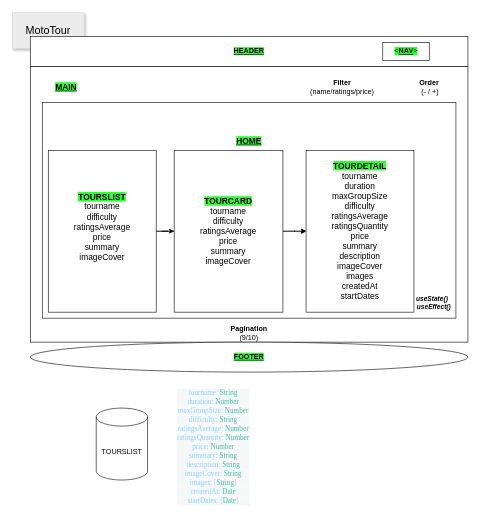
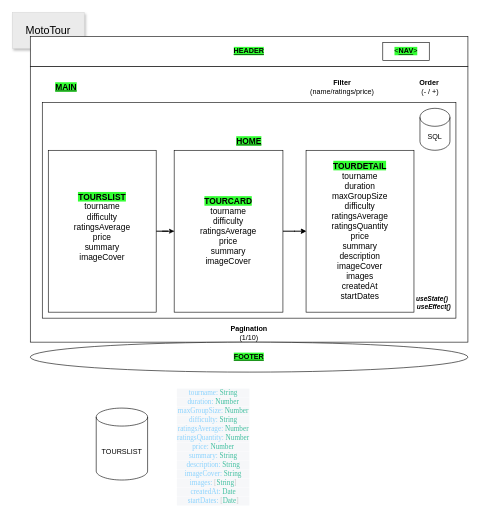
node "SQL": added
node "Pagination (9/10)": label "Pagination (9/10)" -> "Pagination (1/10)"
